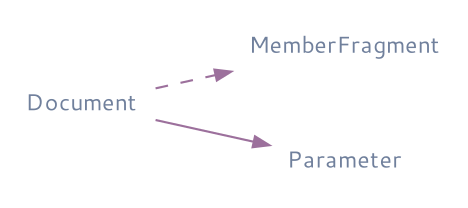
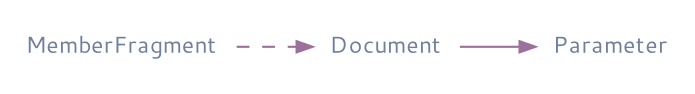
edge "Document" -> "MemberFragment": reversed
